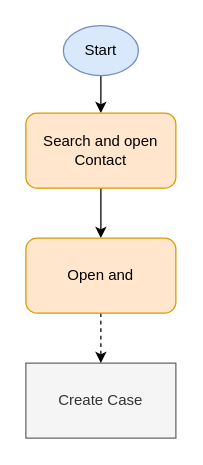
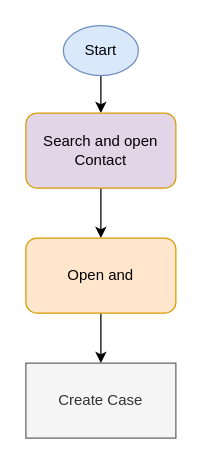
node "Search and open Contact": fillcolor #ffe6cc -> #e1d5e7
edge "Open and" -> "Create Case": style dashed -> solid
